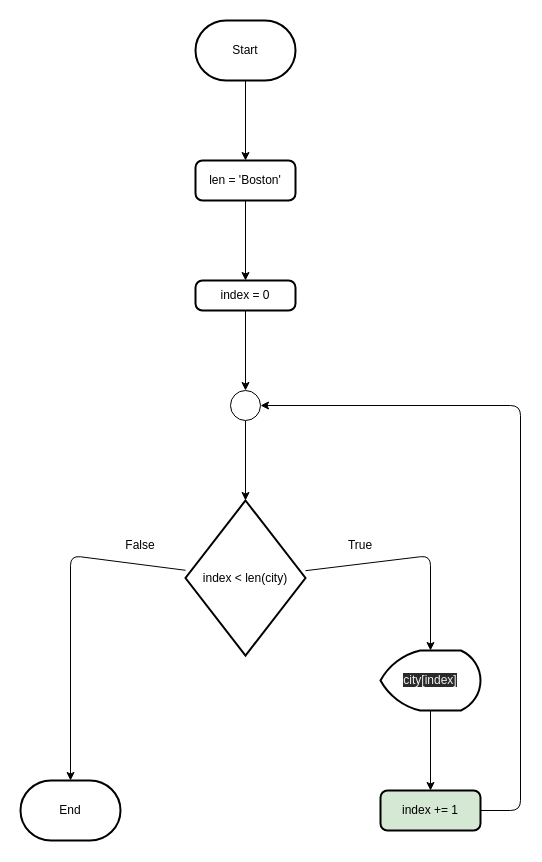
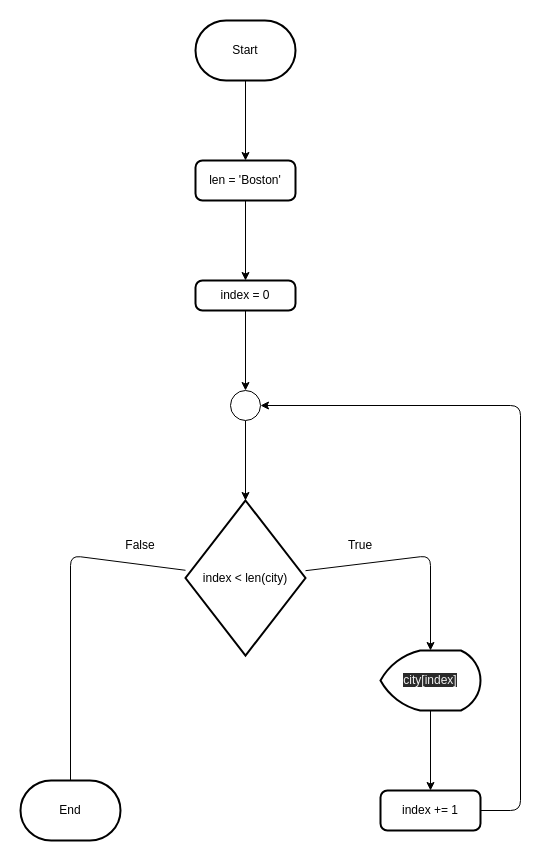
edge "index < len(city)" -> "End": arrowhead classic -> none
node "index += 1": fillcolor #d5e8d4 -> #ffffff
